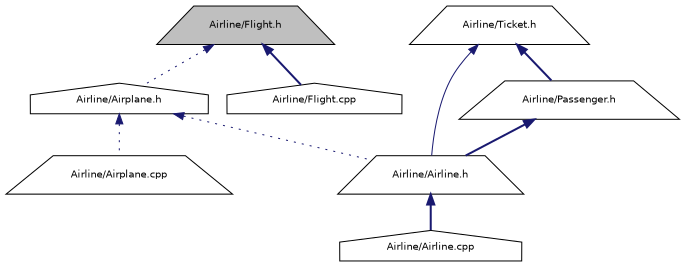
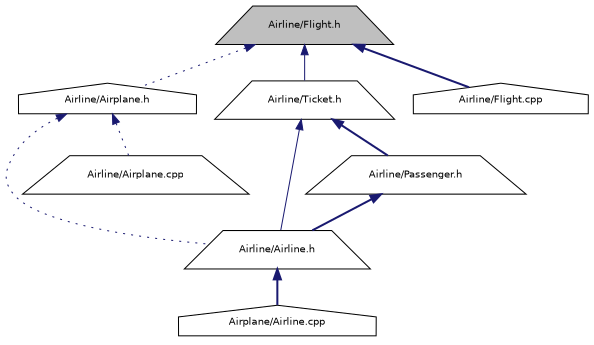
edge "Airline/Ticket.h" -> "Airline/Flight.h": added
node "Airline/Airline.cpp": label "Airline/Airline.cpp" -> "Airplane/Airline.cpp"
